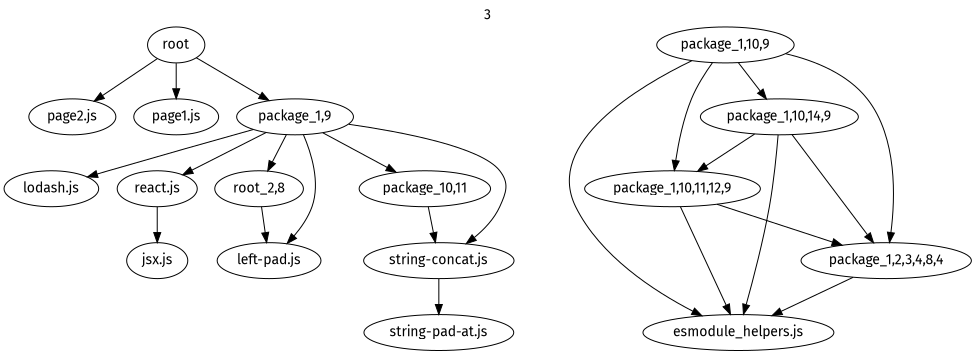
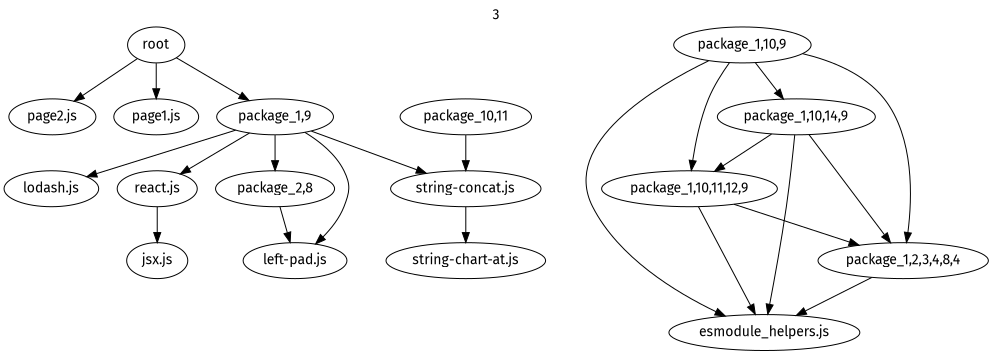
edge "package_1,9" -> "package_10,11": removed
node "root_2,8": label "root_2,8" -> "package_2,8"
node "string-pad-at.js": label "string-pad-at.js" -> "string-chart-at.js"
